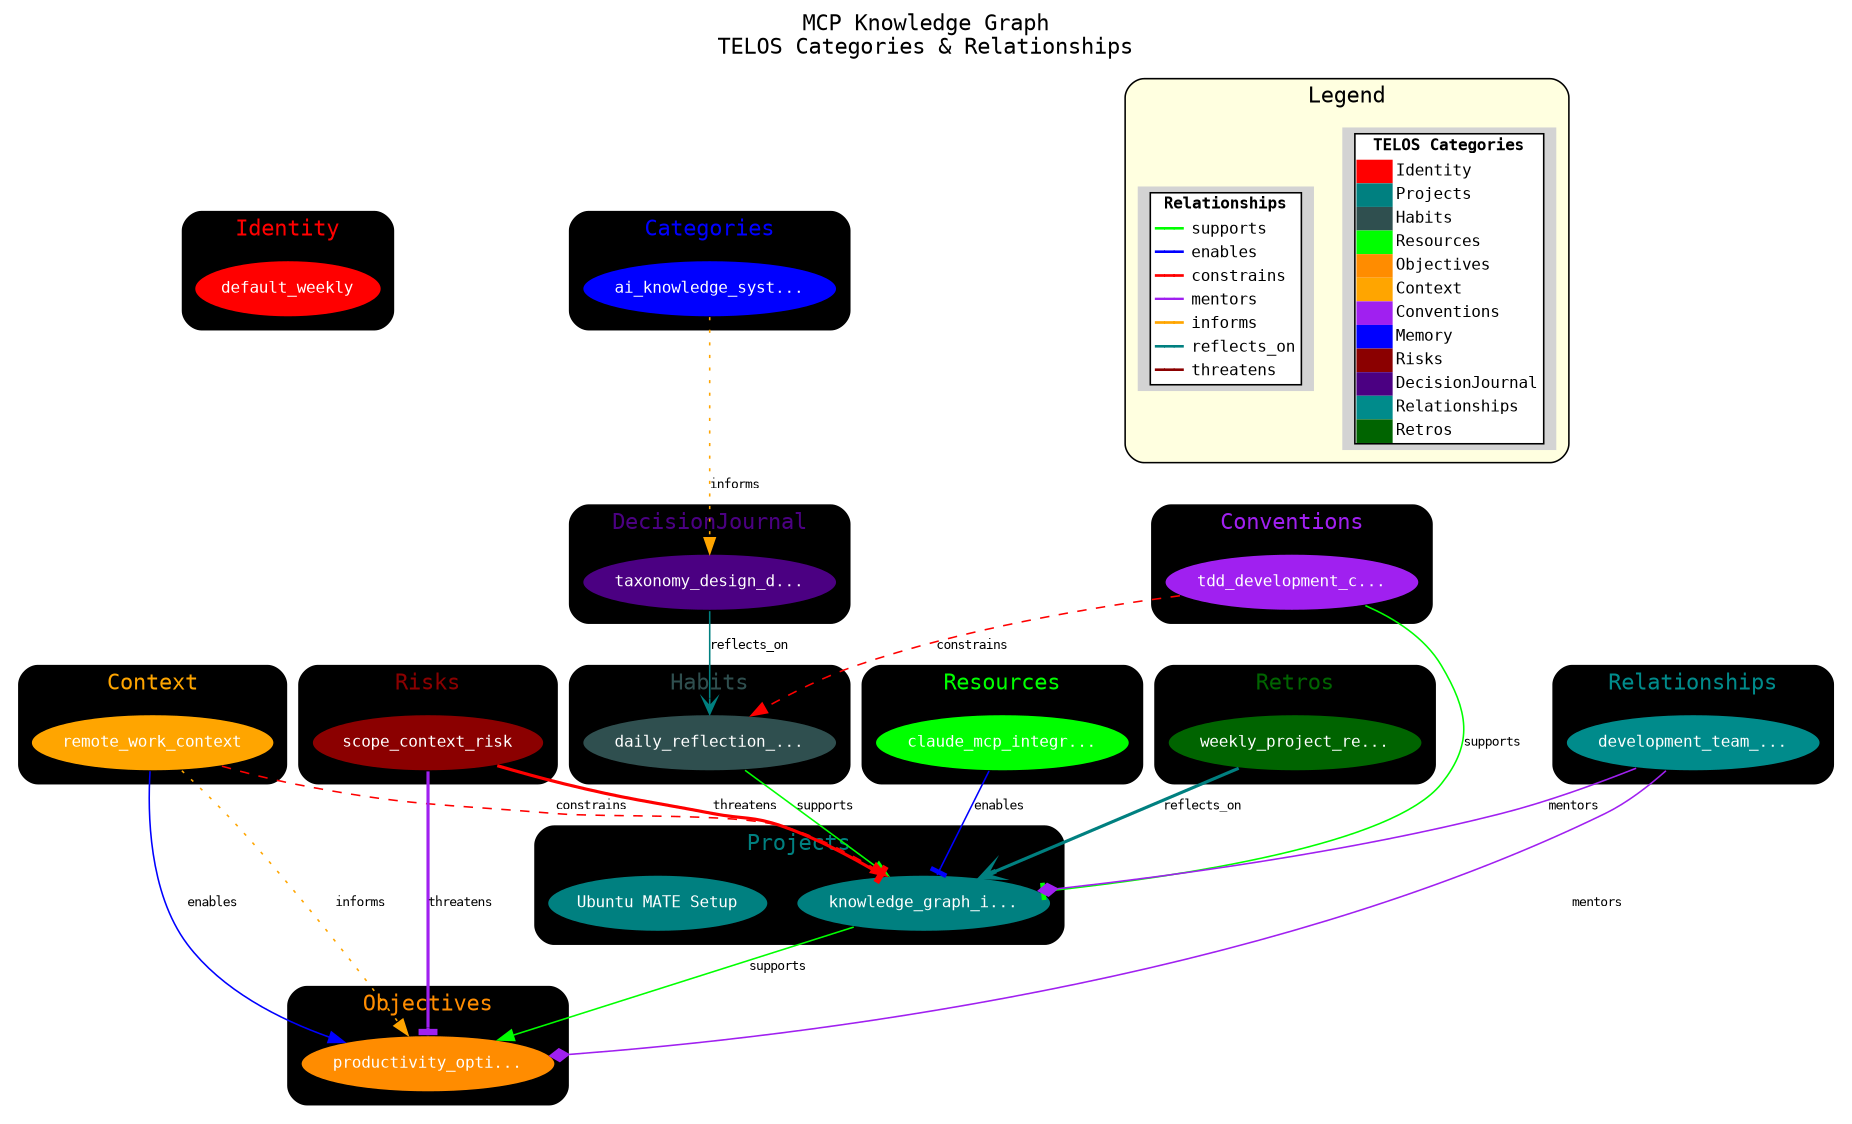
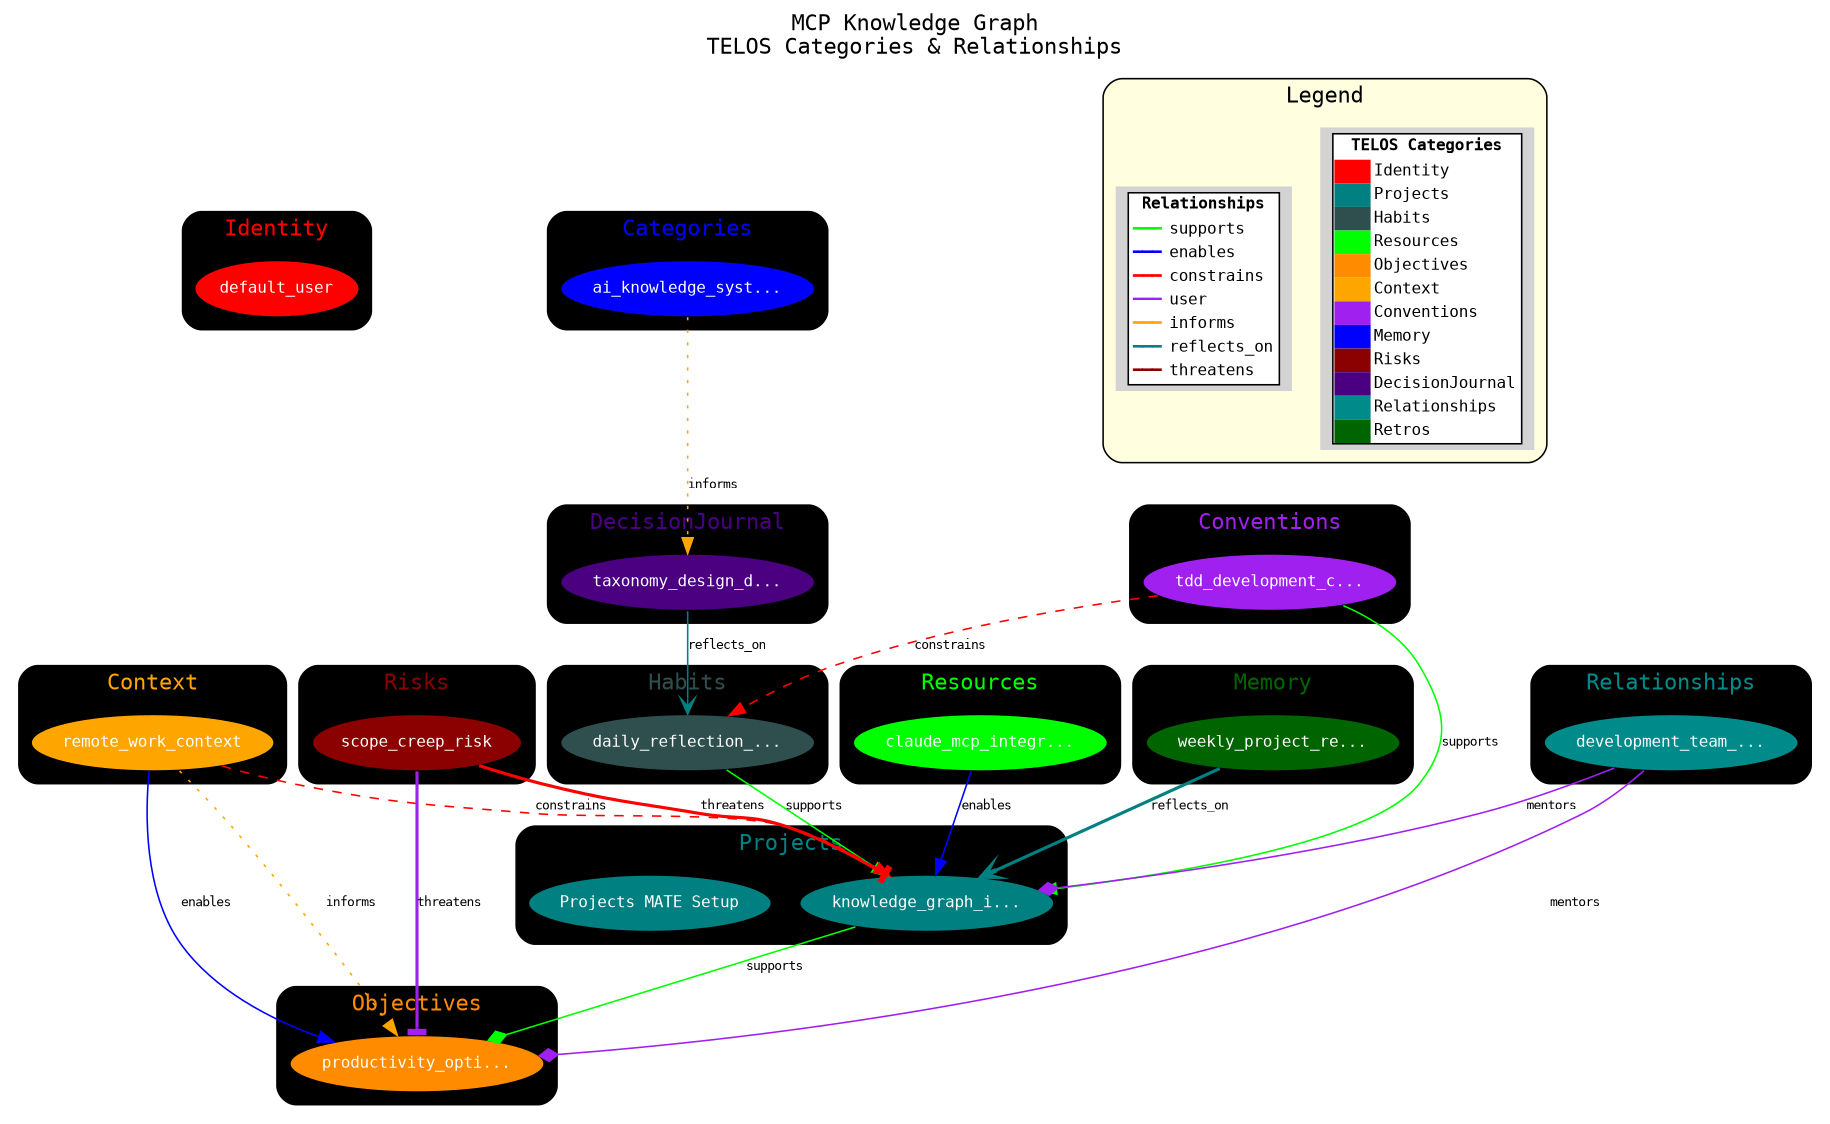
node "default_weekly": label "default_weekly" -> "default_user"
node "Relationships": text "mentors" -> "user"
cluster "Retros": label "Retros" -> "Memory"
node "scope_context_risk": label "scope_context_risk" -> "scope_creep_risk"
edge "claude_mcp_integr..." -> "knowledge_graph_i...": arrowhead tee -> normal
edge "tdd_development_c..." -> "knowledge_graph_i...": arrowhead tee -> normal
node "Ubuntu MATE Setup": label "Ubuntu MATE Setup" -> "Projects MATE Setup"
edge "knowledge_graph_i..." -> "productivity_opti...": arrowhead normal -> diamond
